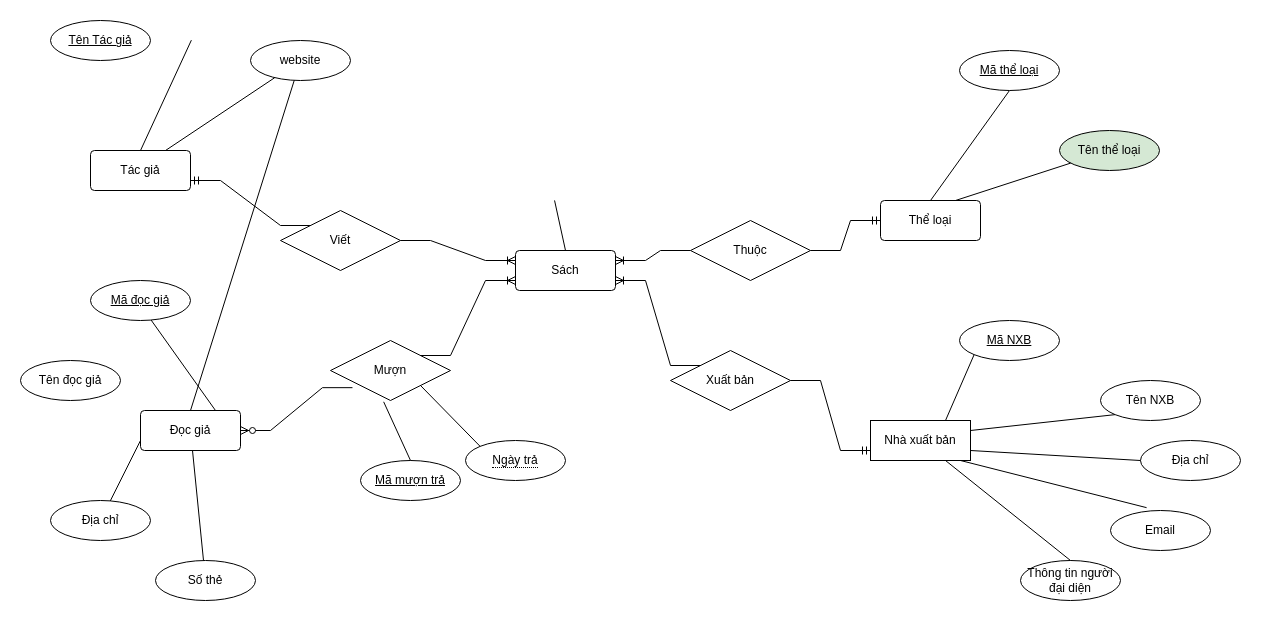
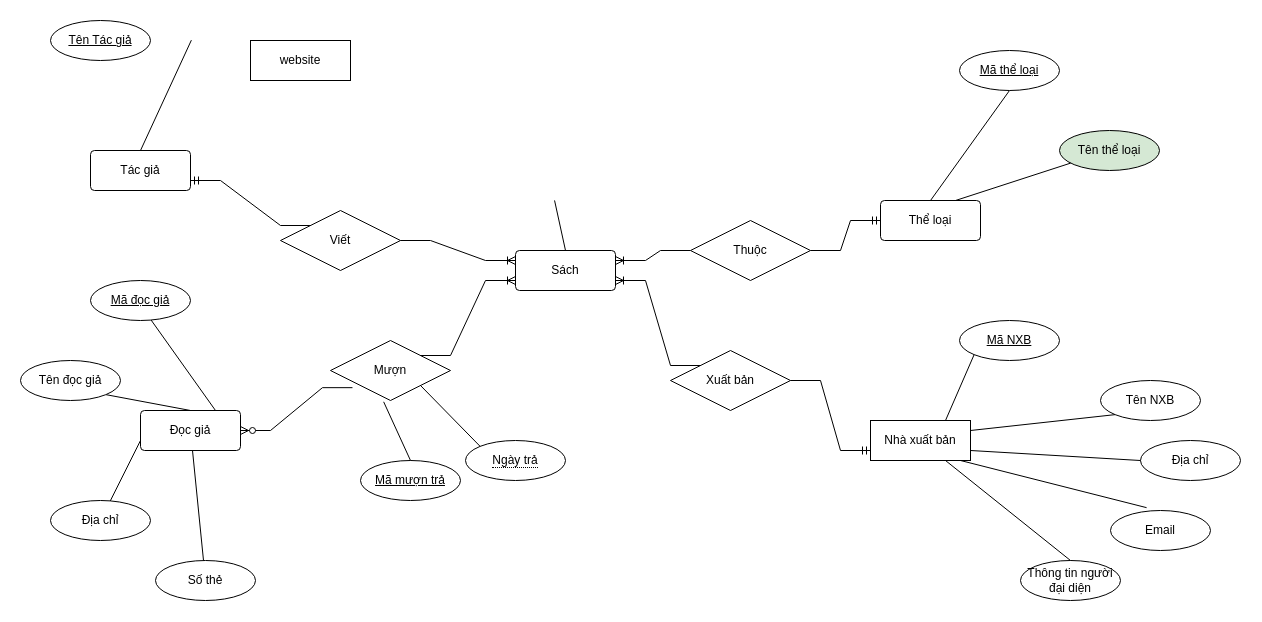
node "website": shape ellipse -> rectangle
edge "website" -- "Tác giả": removed
edge "website" -- "Đọc giả": now "Tên đọc giả" -- "Đọc giả"
